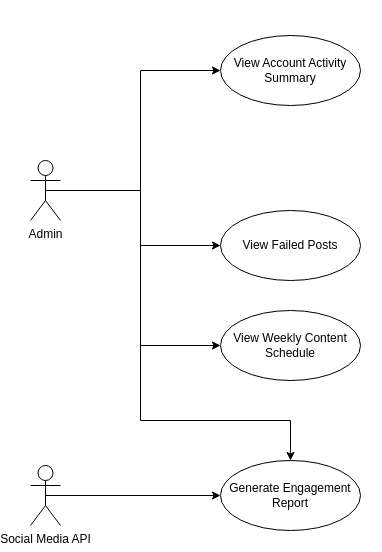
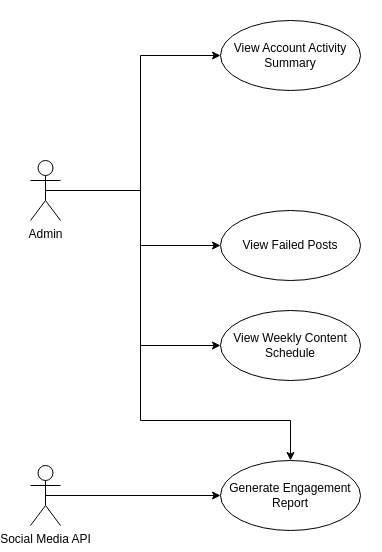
node "View Account Activity Summary": moved (291, 71) -> (291, 56)
